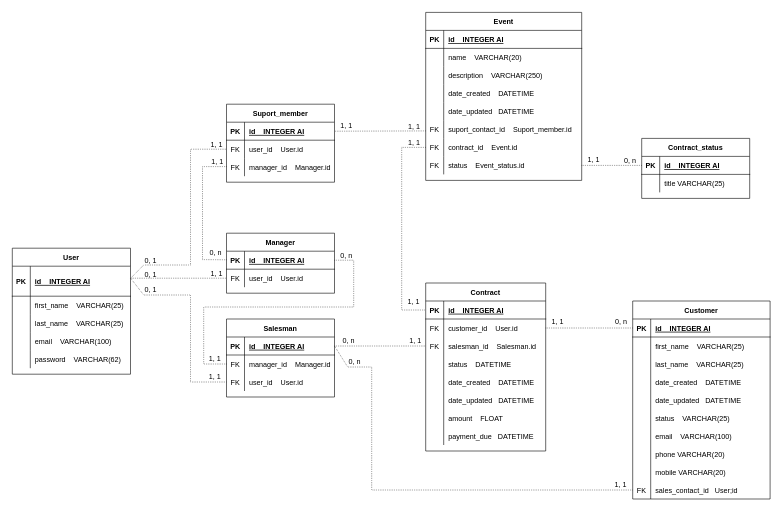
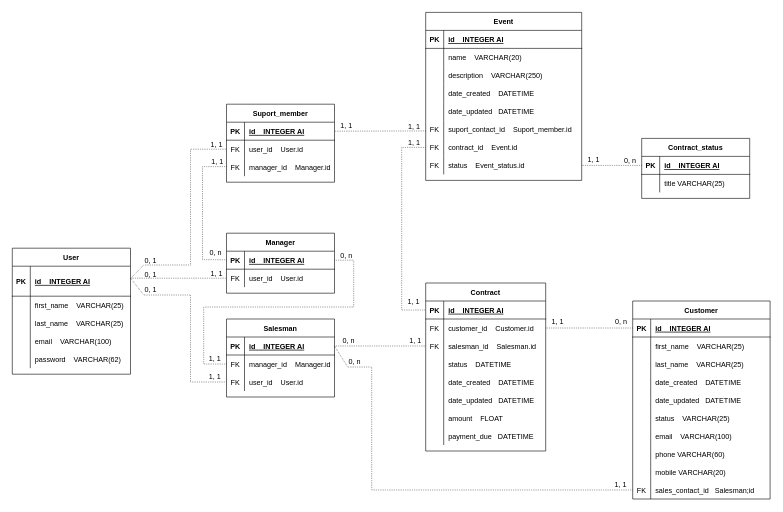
node "customer_id User.id": label "customer_id User.id" -> "customer_id Customer.id"
node "phone VARCHAR(20)": label "phone VARCHAR(20)" -> "phone VARCHAR(60)"
node "sales_contact_id User;id": label "sales_contact_id User;id" -> "sales_contact_id Salesman;id"
